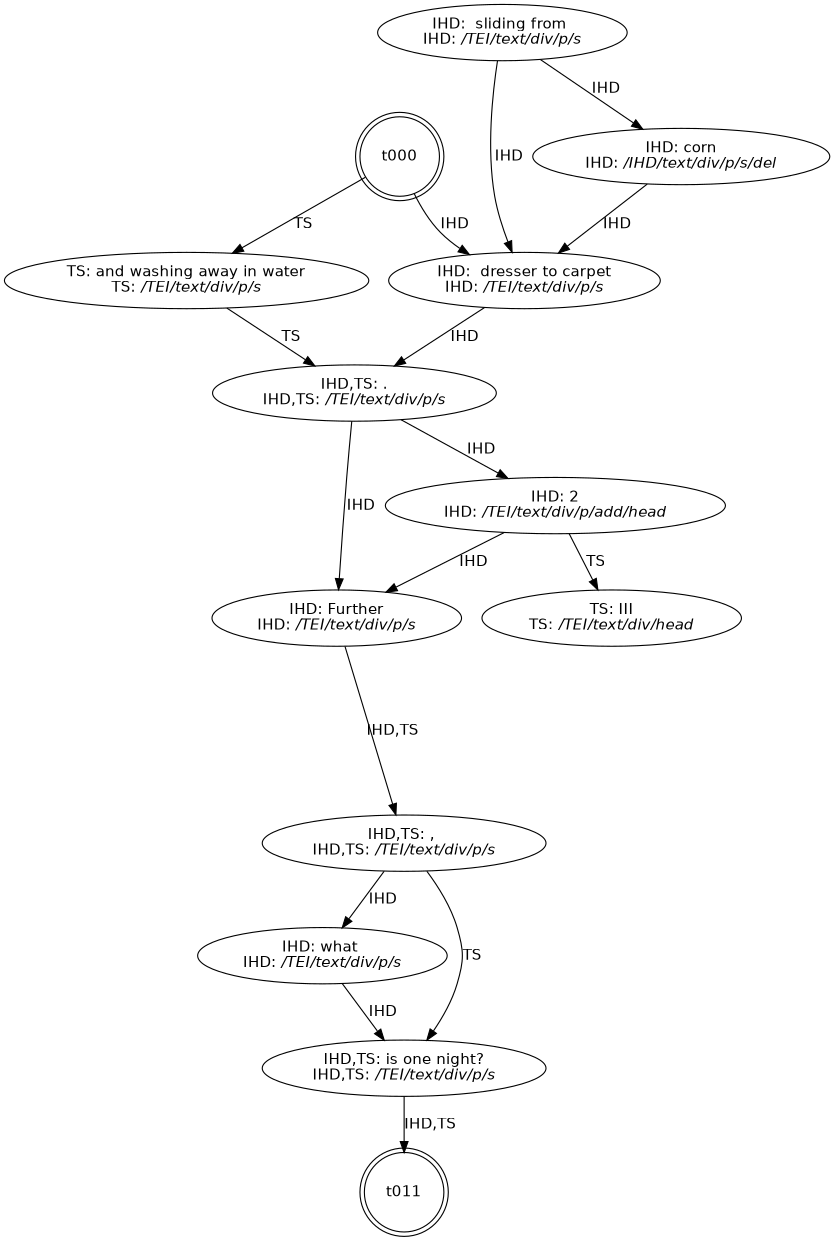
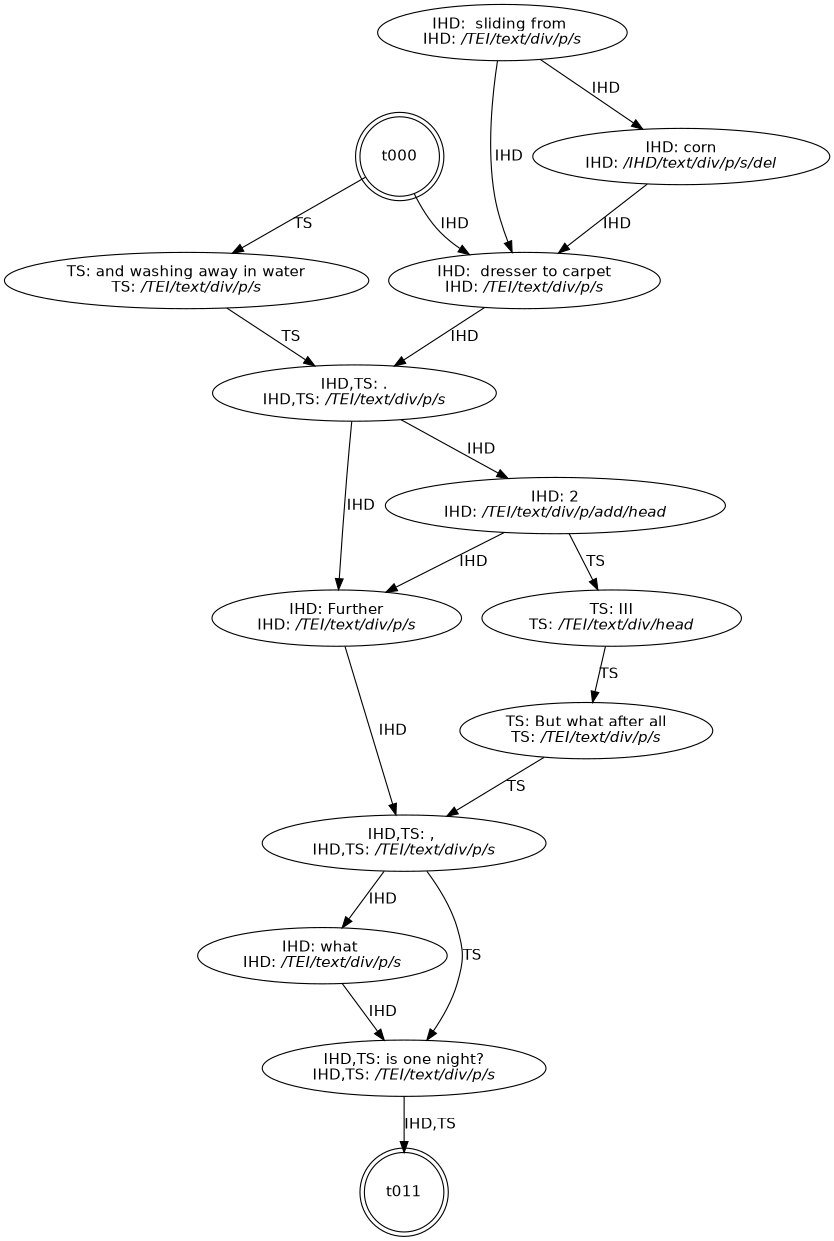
edge "IHD: Further" -> "IHD,TS: ,": label "IHD,TS" -> "IHD"
node "TS: But what after all": added
